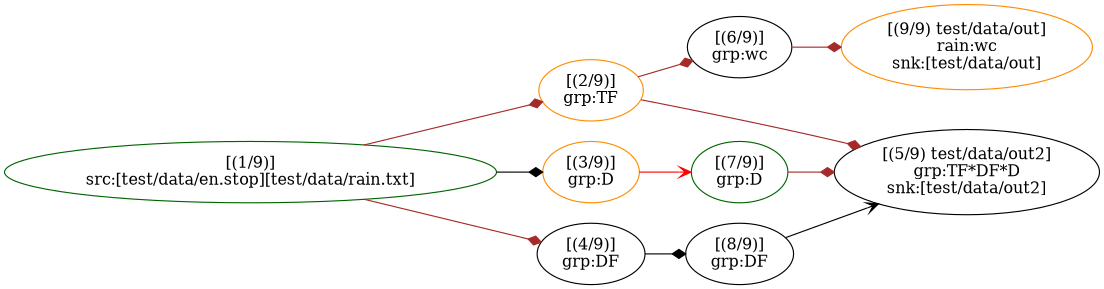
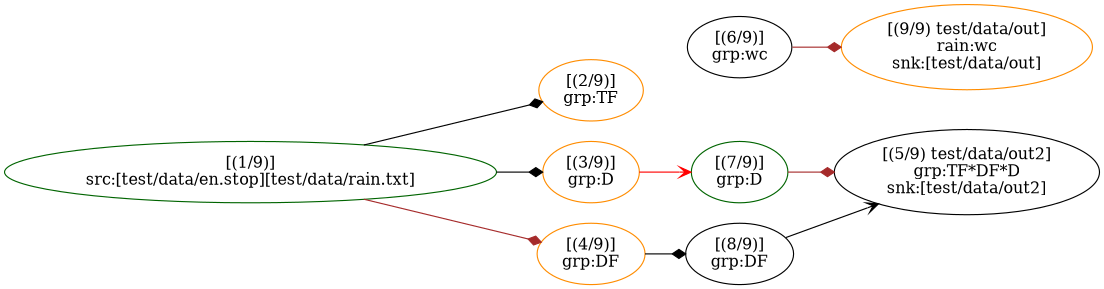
edge "[(2/9)] grp:TF" -> "[(6/9)] grp:wc": removed
edge "[(2/9)] grp:TF" -> "[(5/9) test/data/out2] grp:TF*DF*D snk:[test/data/out2]": removed
edge "[(1/9)] src:[test/data/en.stop][test/data/rain.txt]" -> "[(2/9)] grp:TF": color brown -> black
node "[(4/9)] grp:DF": color black -> darkorange
